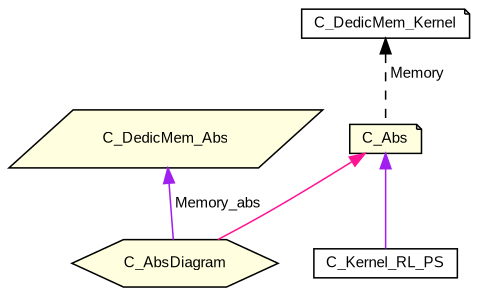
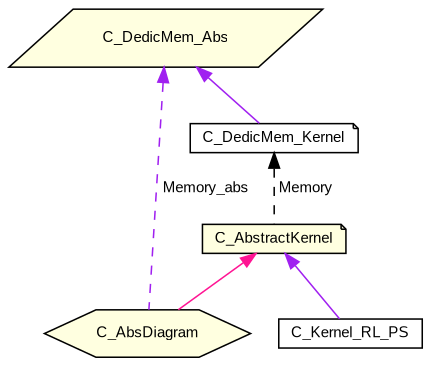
edge "C_DedicMem_Kernel" -> "C_DedicMem_Abs": added
node "C_Abs": label "C_Abs" -> "C_AbstractKernel"
edge "C_AbsDiagram" -> "C_DedicMem_Abs": style solid -> dashed
